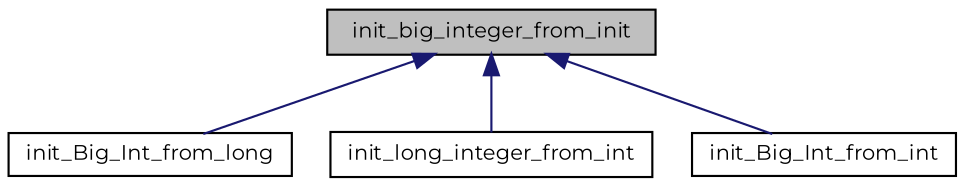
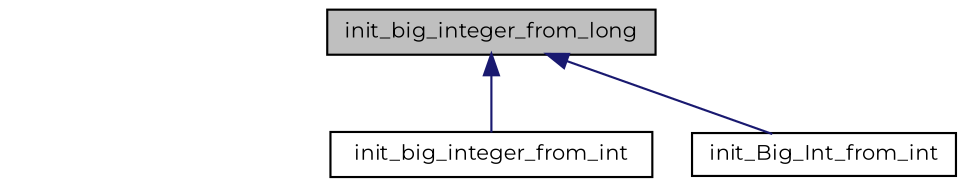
node "init_big_integer_from_init": label "init_big_integer_from_init" -> "init_big_integer_from_long"
node "init_Big_Int_from_long": removed
node "init_long_integer_from_int": label "init_long_integer_from_int" -> "init_big_integer_from_int"
